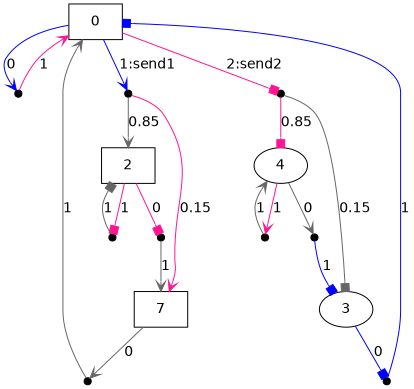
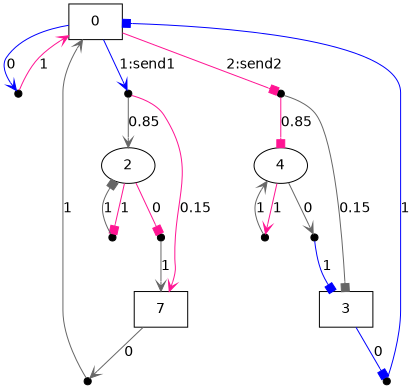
node "2": shape box -> ellipse
node "3": shape ellipse -> box
